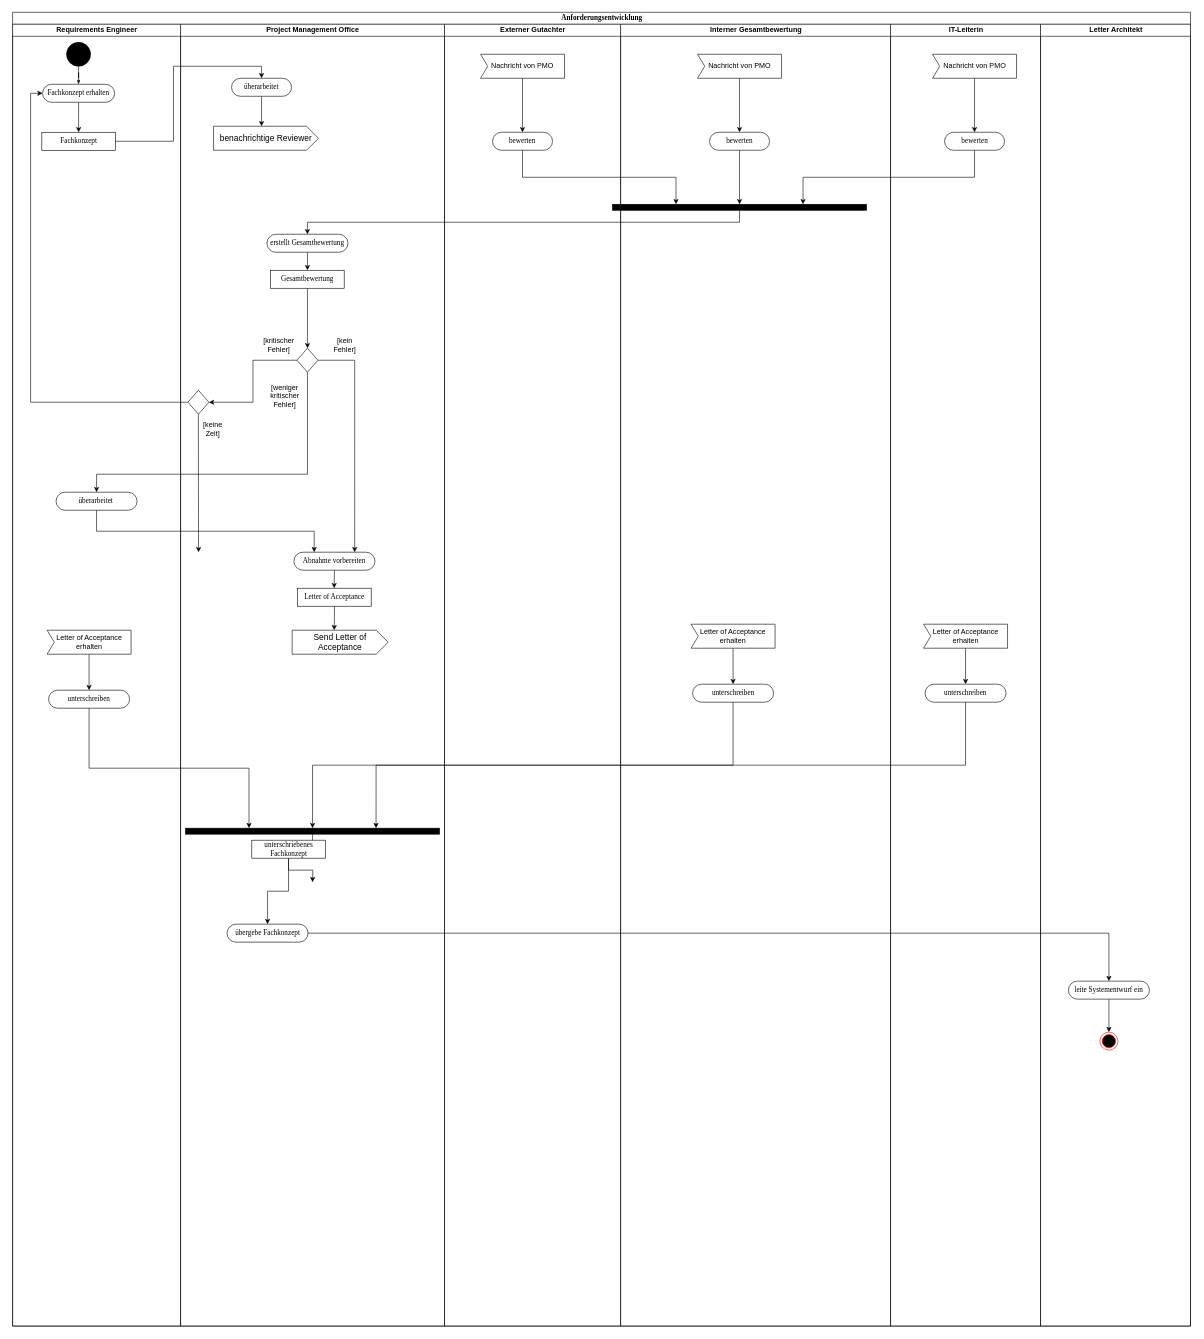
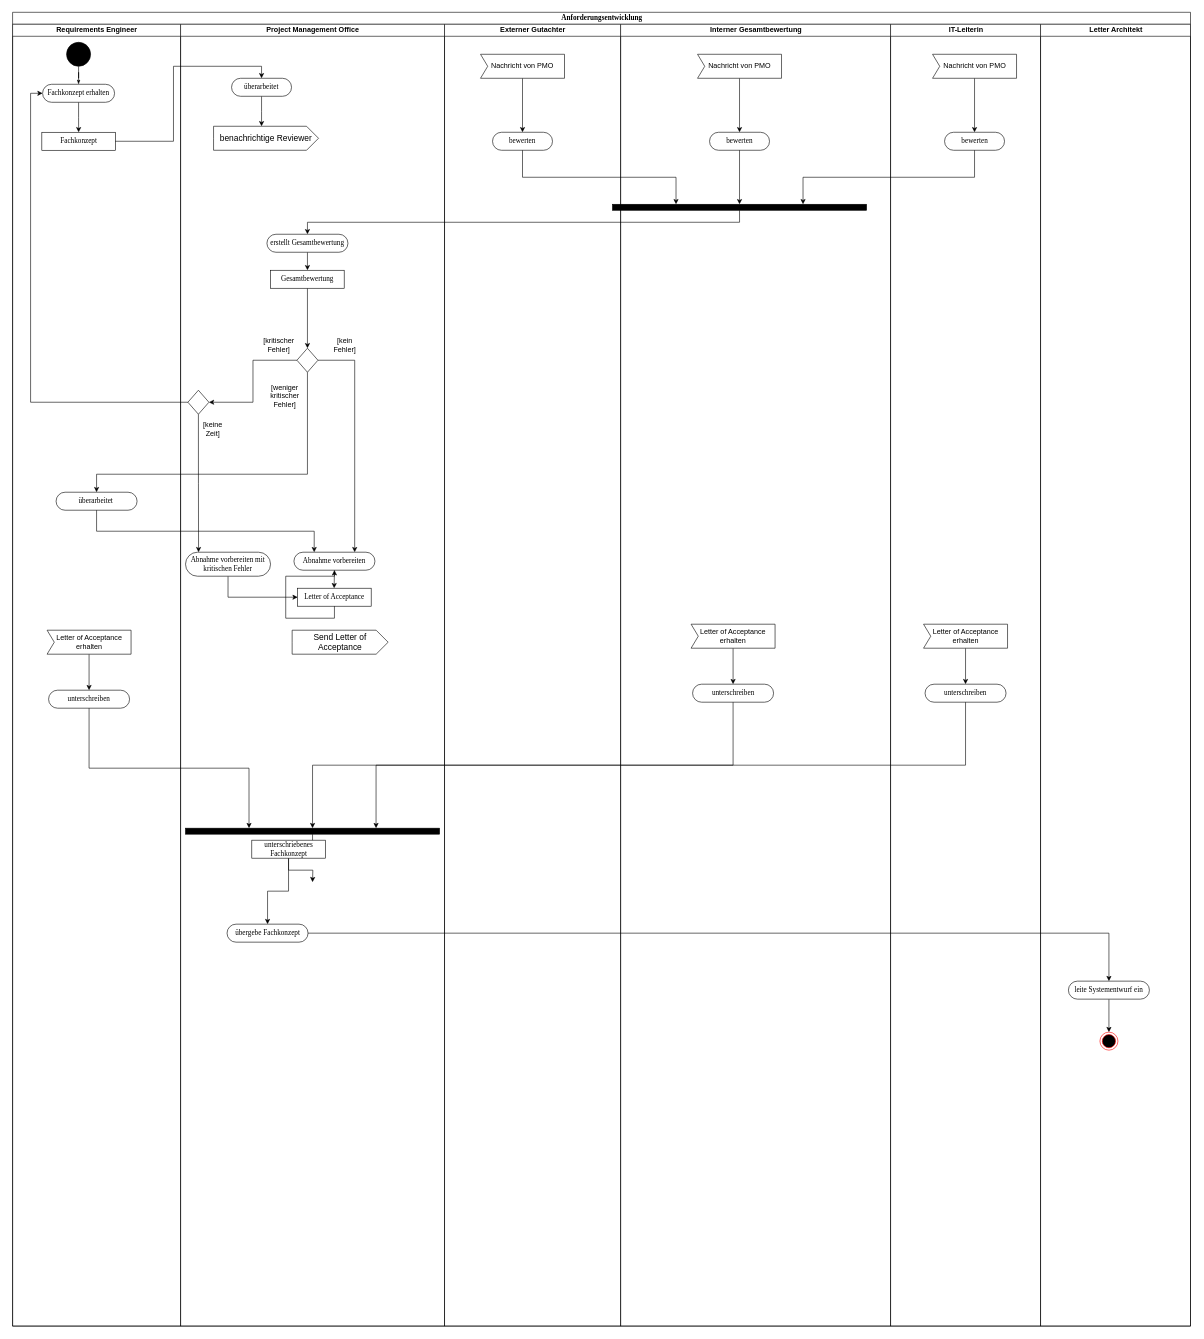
node "Abnahme vorbereiten mit kritischen Fehler": added
edge "Abnahme vorbereiten mit kritischen Fehler" -> "Letter of Acceptance": added
edge "Letter of Acceptance" -> "Send Letter of Acceptance": now "Letter of Acceptance" -> "Abnahme vorbereiten"
